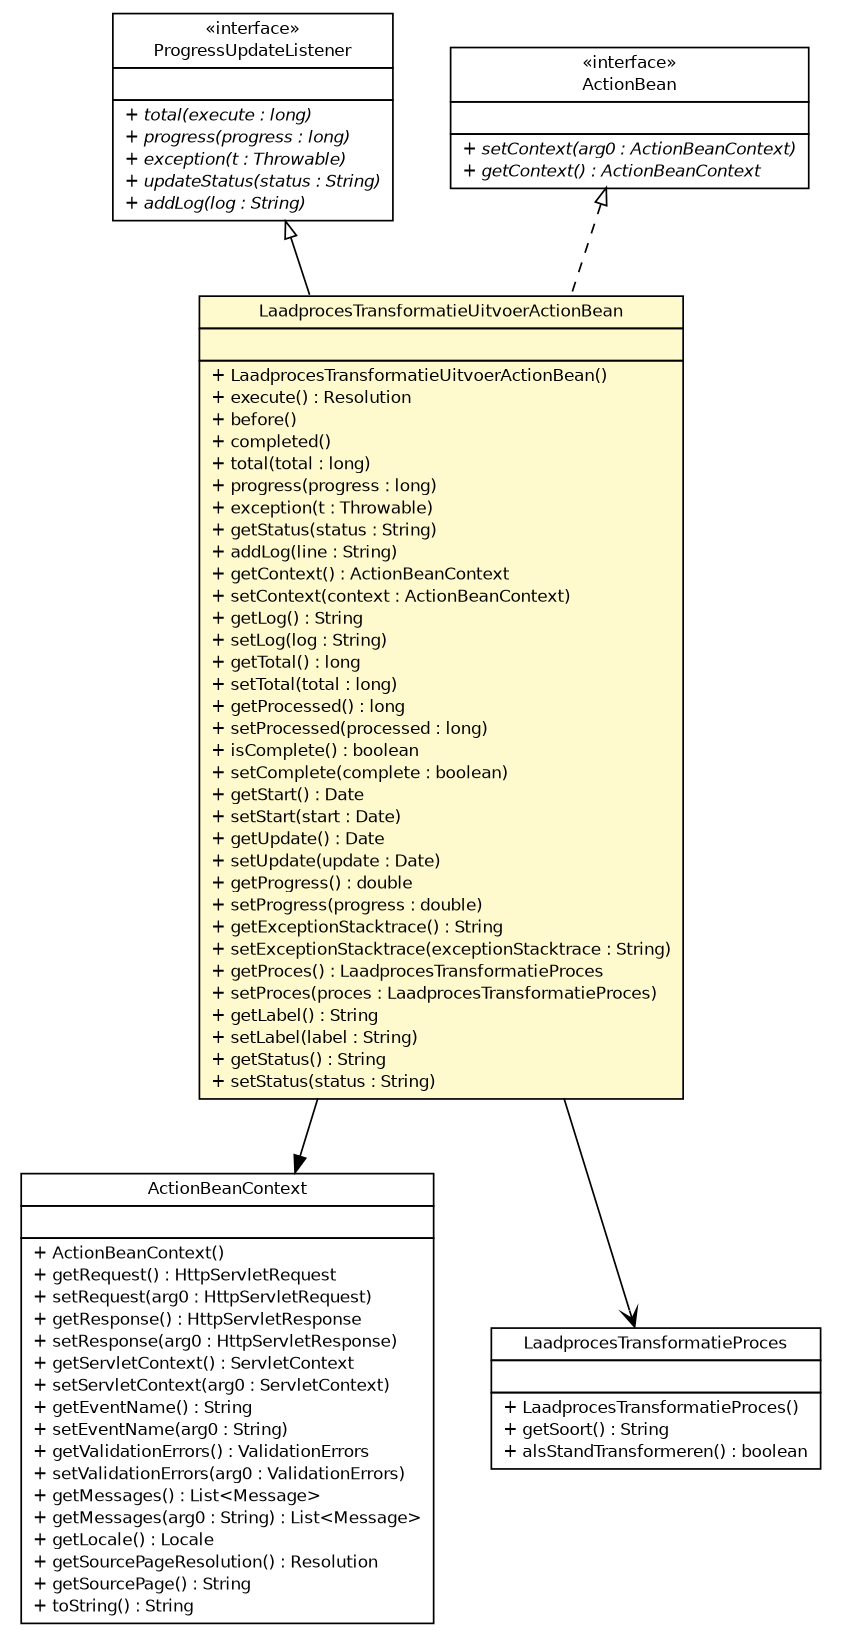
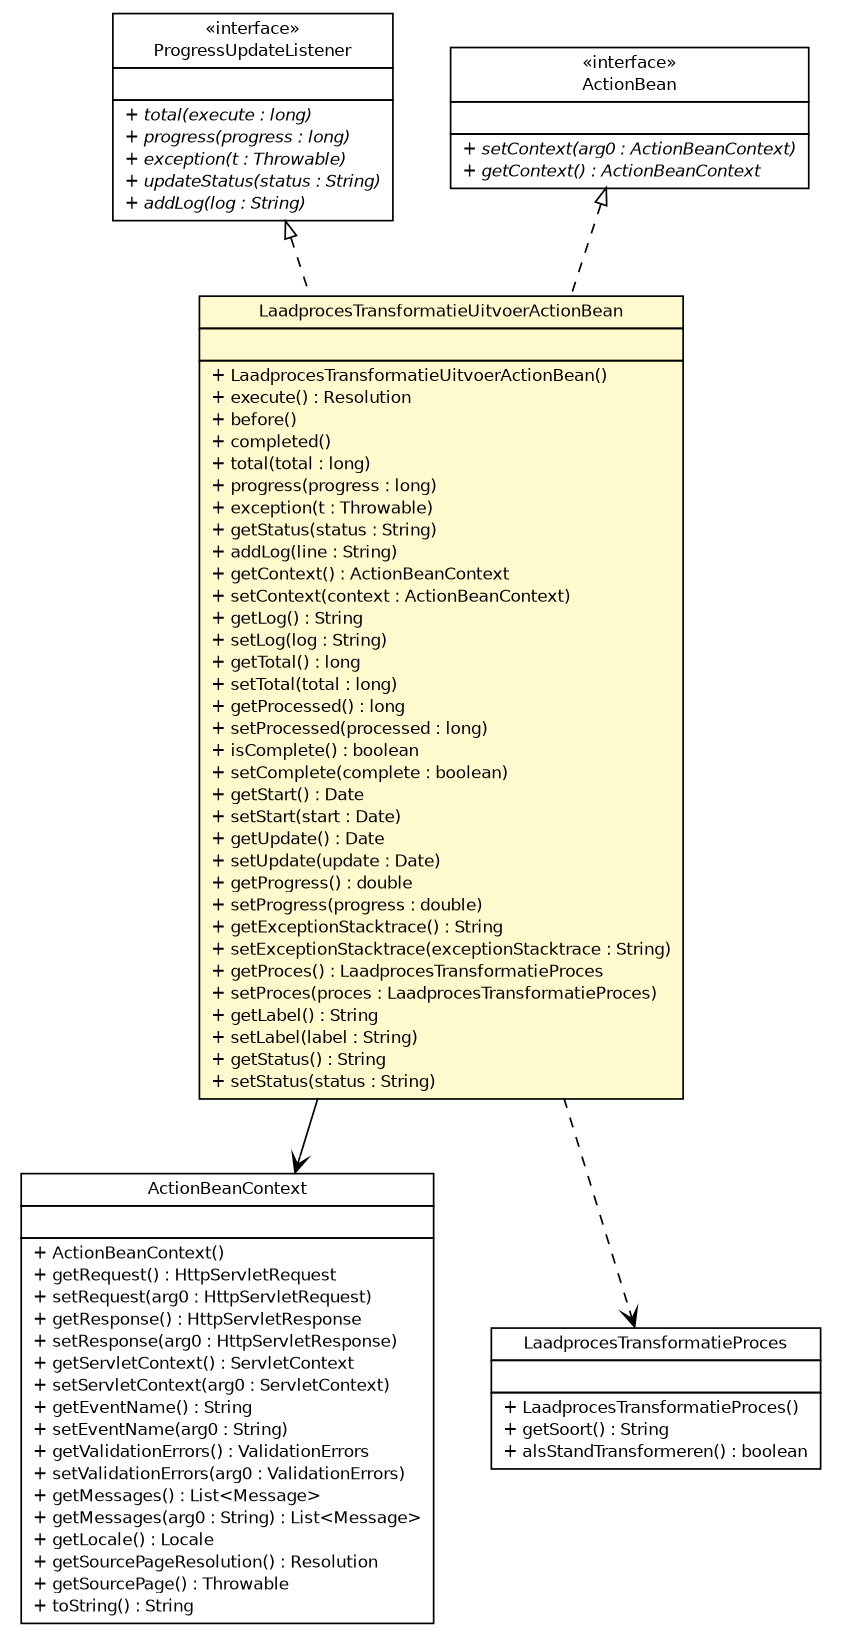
edge "LaadprocesTransformatieUitvoerActionBean" -> "ProgressUpdateListener": style solid -> dashed
edge "LaadprocesTransformatieUitvoerActionBean" -> "ActionBeanContext": arrowhead normal -> open
edge "LaadprocesTransformatieUitvoerActionBean" -> "LaadprocesTransformatieProces": style solid -> dashed
node "ActionBeanContext": text "+ getSourcePage() : String" -> "+ getSourcePage() : Throwable"
